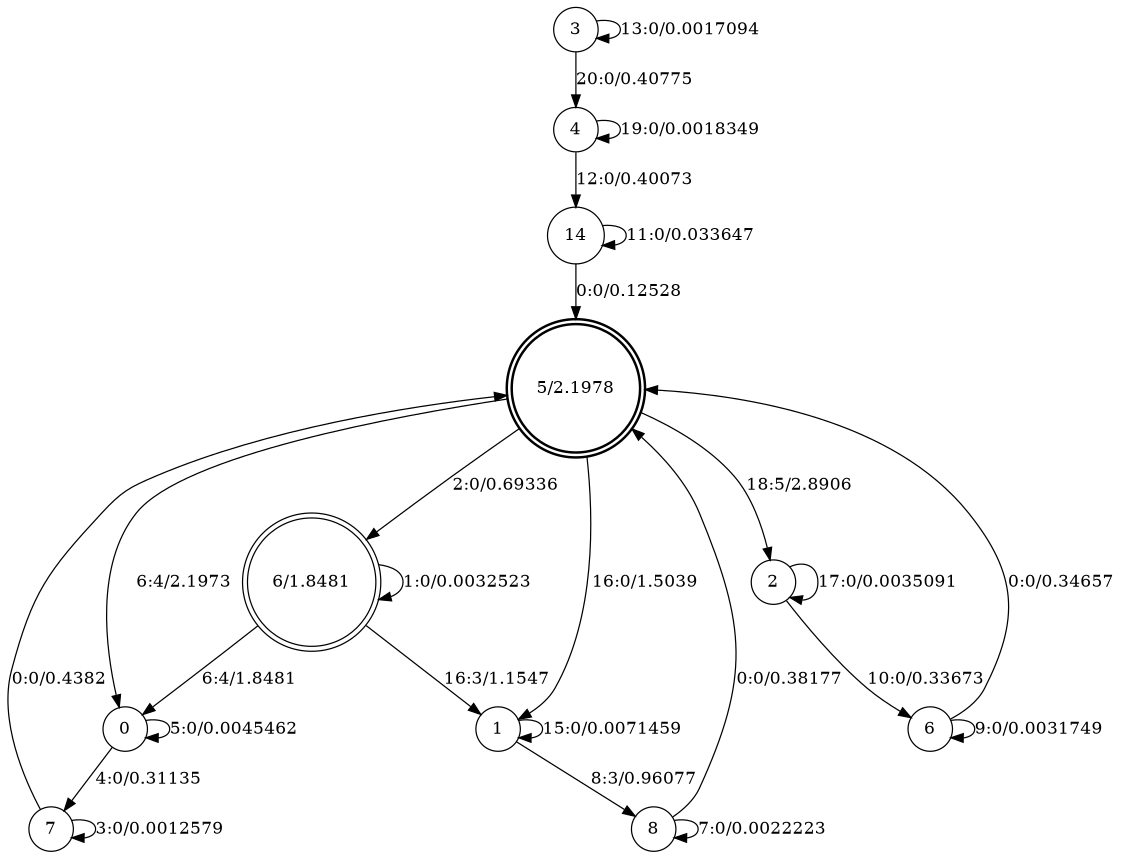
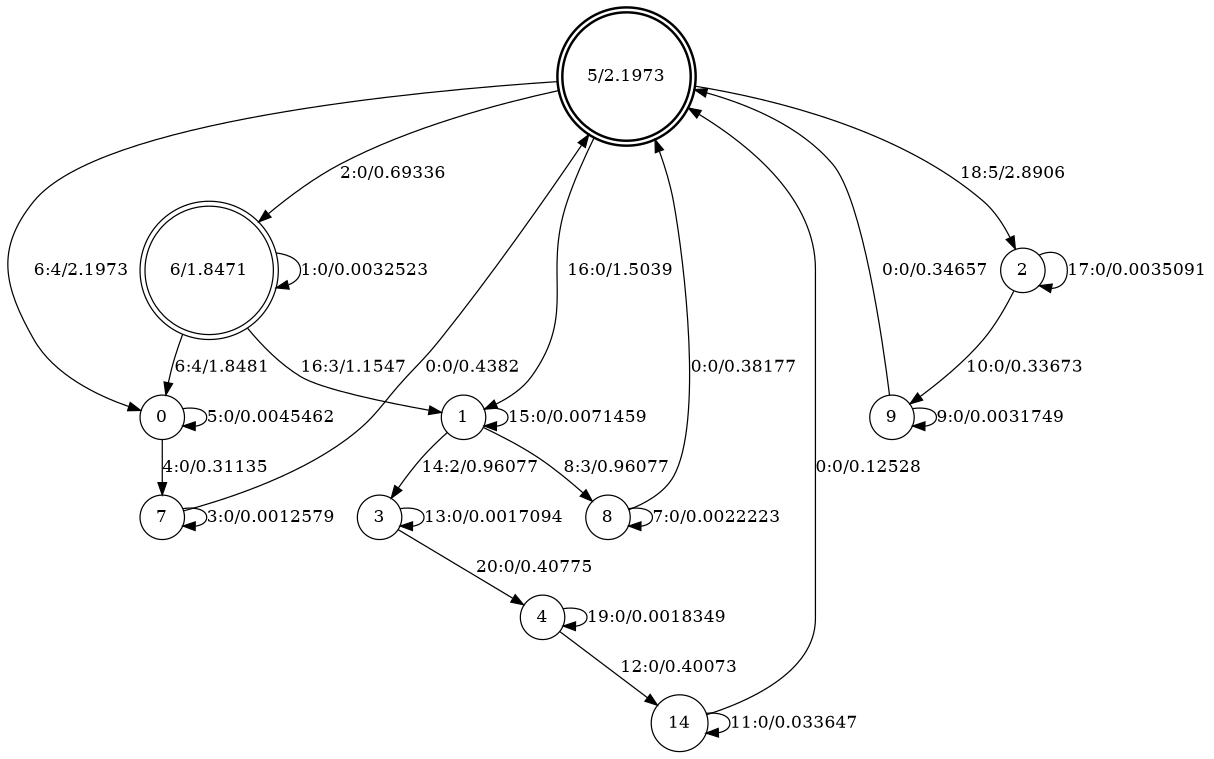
node "5/2.1978": label "5/2.1978" -> "5/2.1973"
edge "1" -> "3": added, label "14:2/0.96077"
node "6/1.8481": label "6/1.8481" -> "6/1.8471"
node "6": label "6" -> "9"
